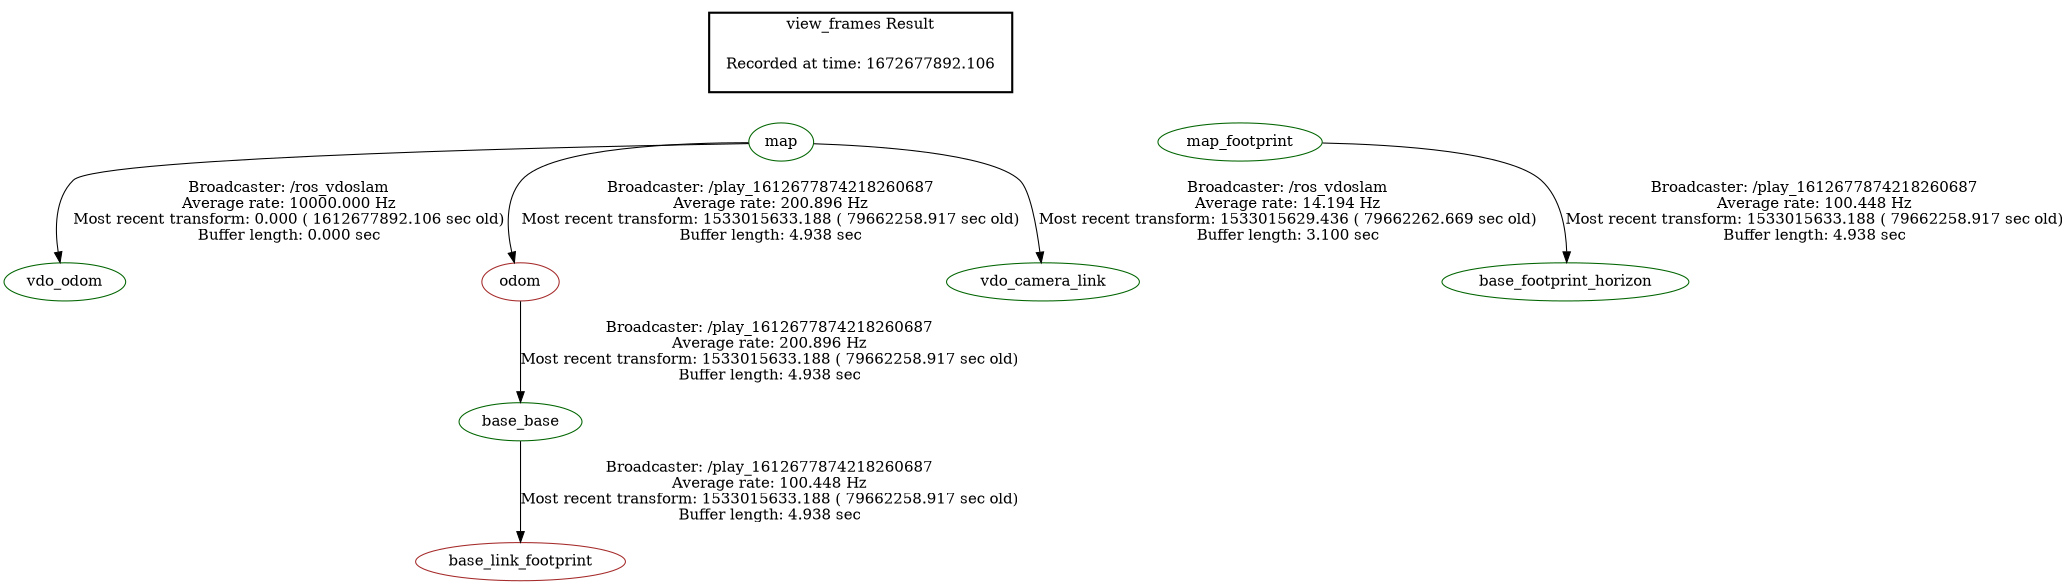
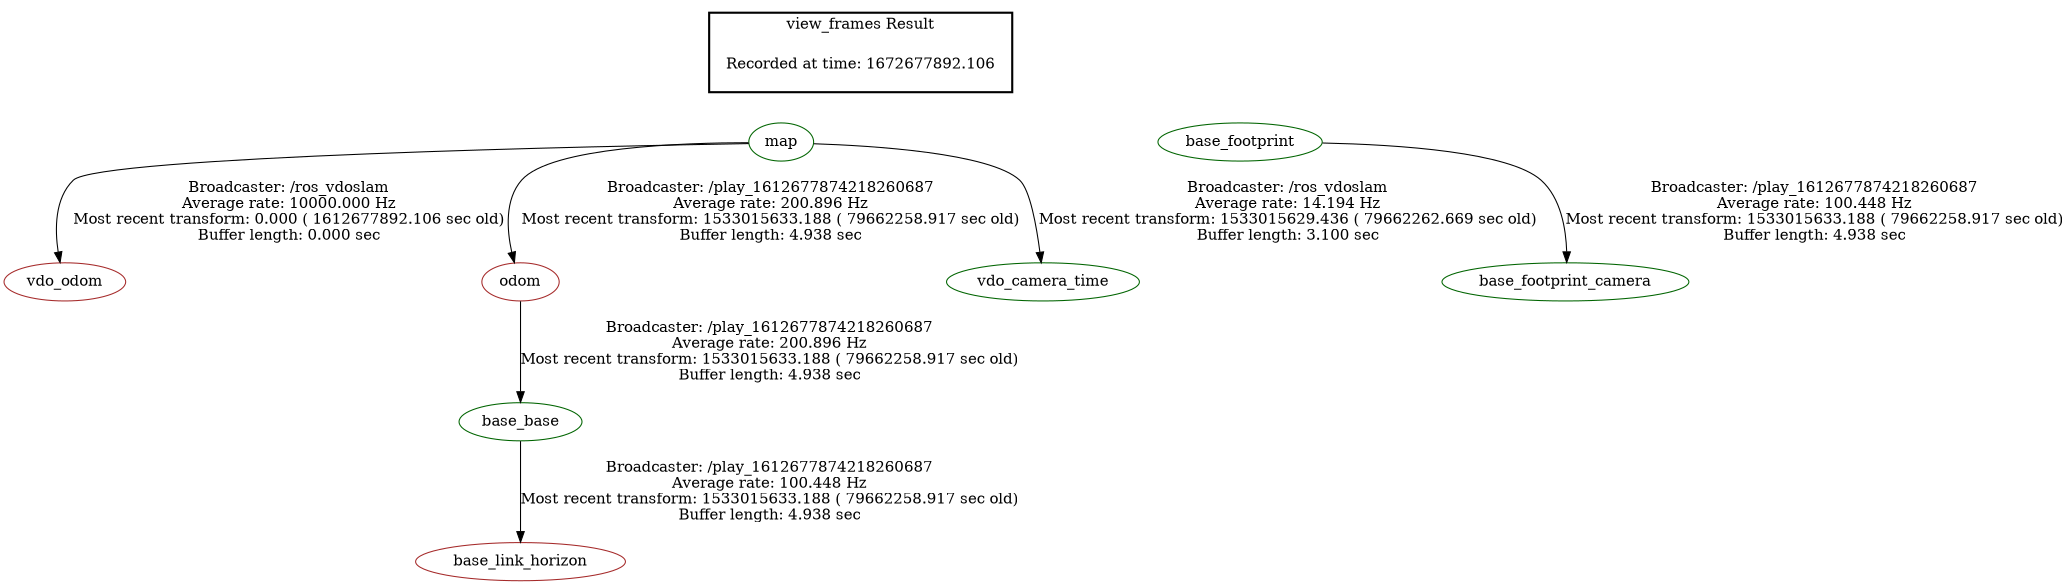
node "map_footprint": label "map_footprint" -> "base_footprint"
node "vdo_odom": color darkgreen -> brown
node "vdo_camera_link": label "vdo_camera_link" -> "vdo_camera_time"
node "base_footprint_horizon": label "base_footprint_horizon" -> "base_footprint_camera"
node "base_link_footprint": label "base_link_footprint" -> "base_link_horizon"
